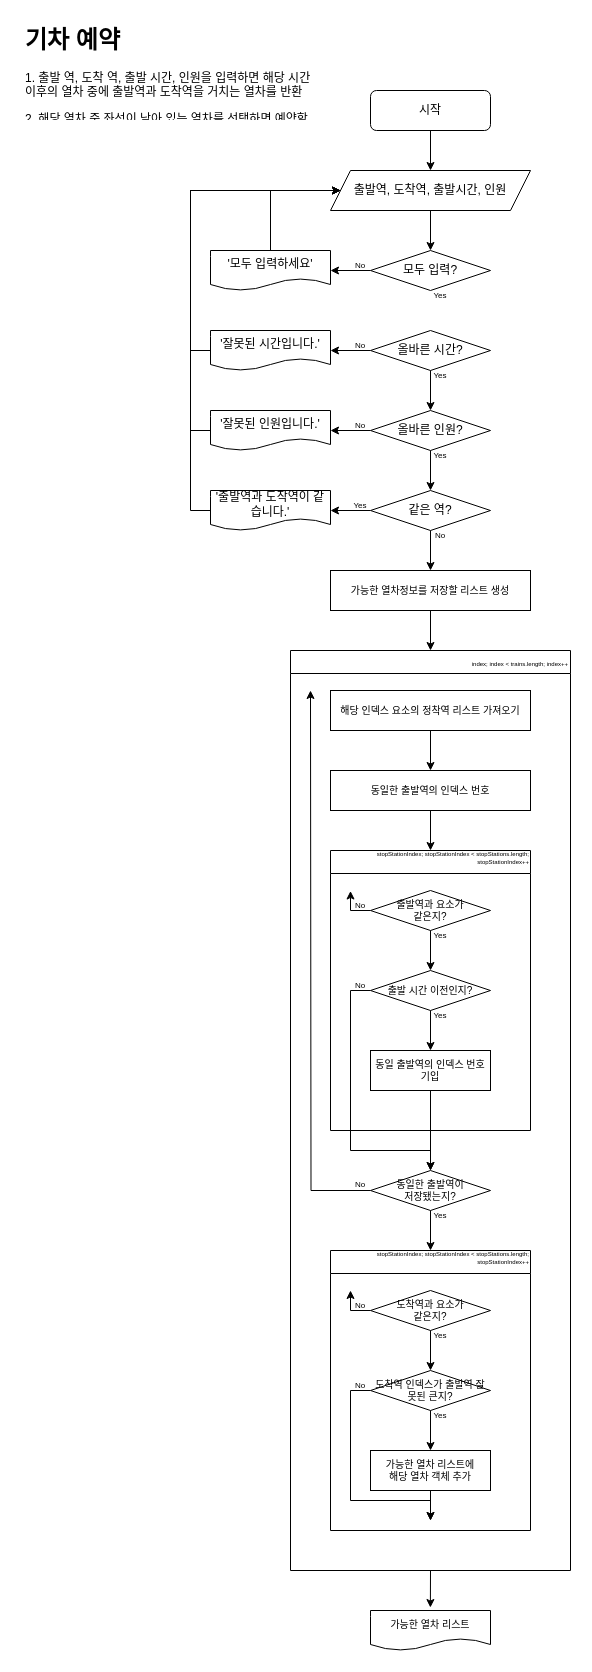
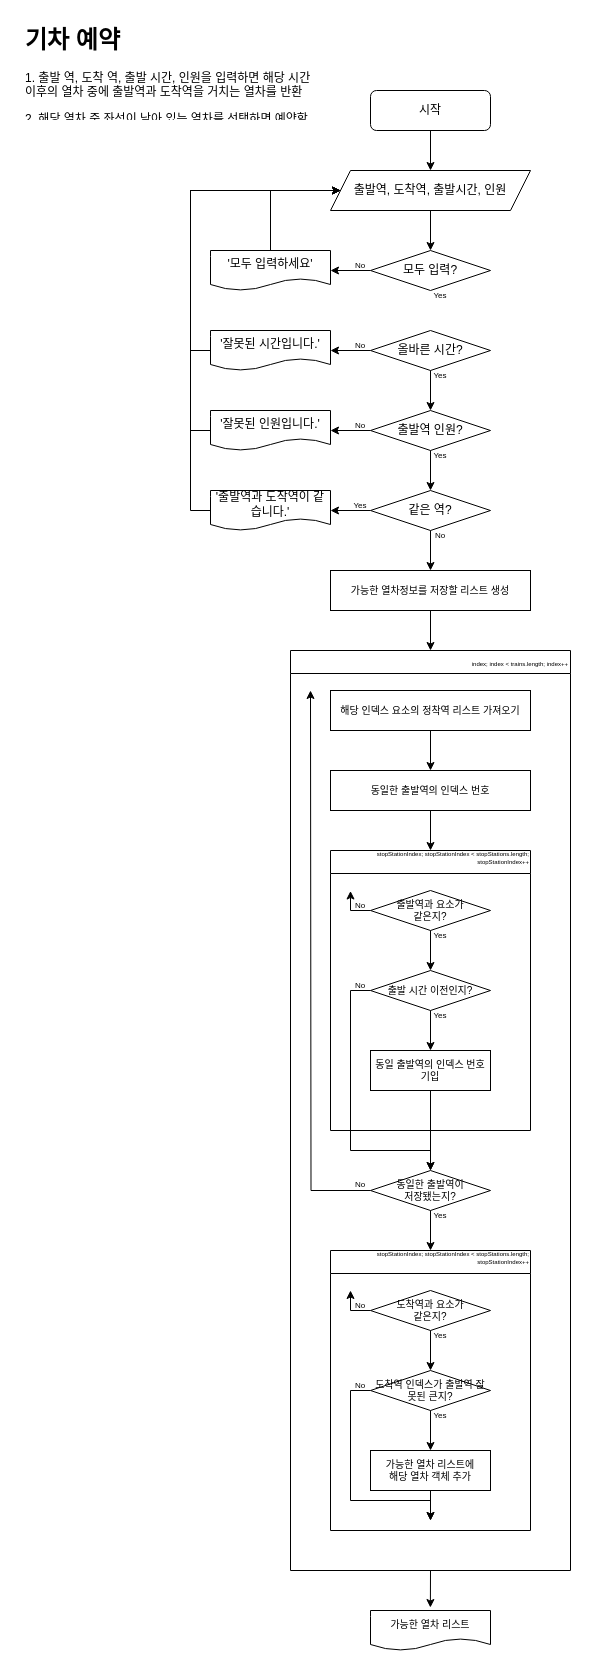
node "올바른 인원?": label "올바른 인원?" -> "출발역 인원?"
